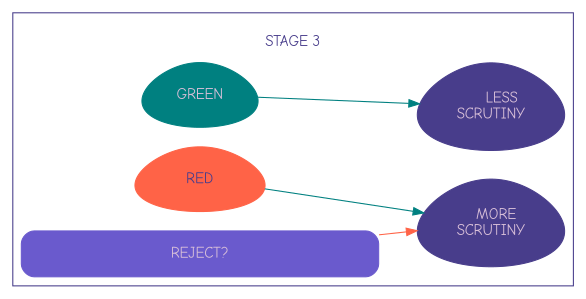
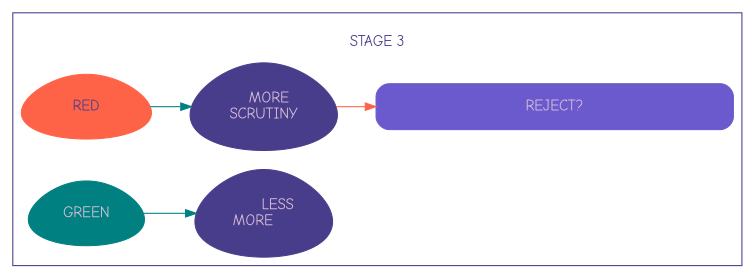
node "LESS SCRUTINY": label "LESS SCRUTINY" -> "LESS MORE"
edge "REJECT?" -> "MORE SCRUTINY": reversed
